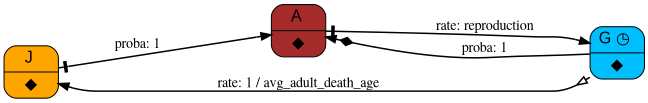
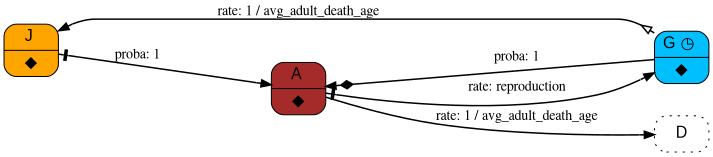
node "D": added
